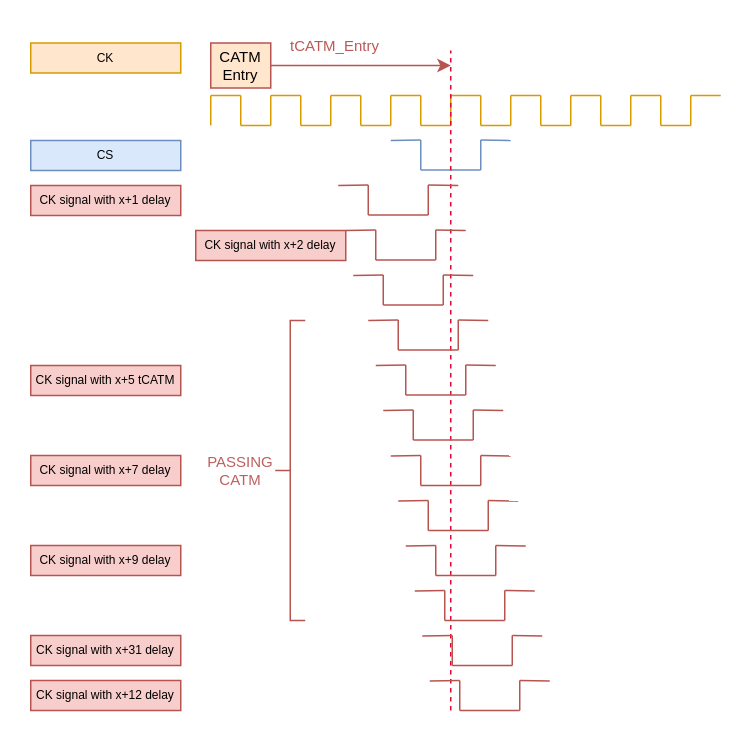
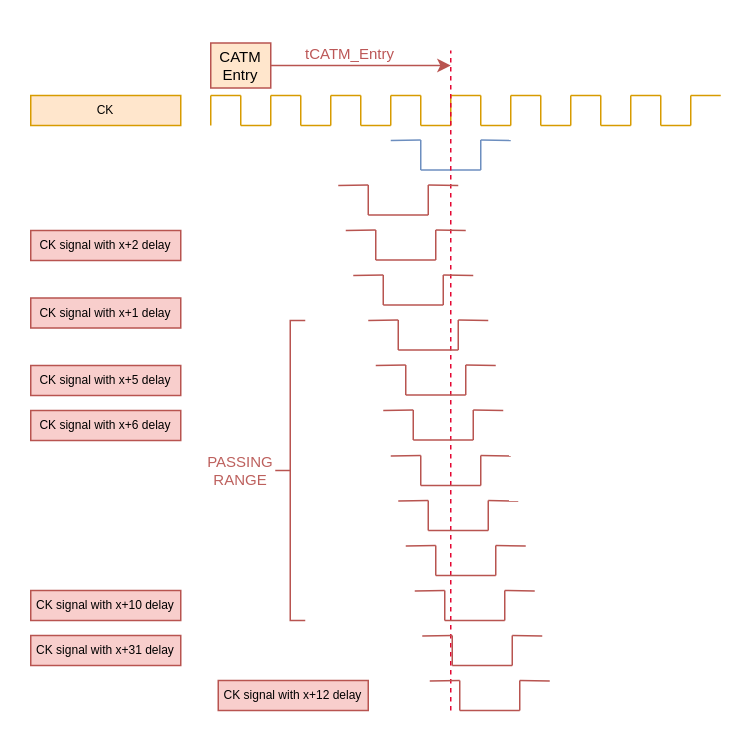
node "tCATM_Entry": moved (335, 46) -> (350, 53)
node "CK": moved (106, 58) -> (106, 110)
node "CS": removed
node "CK signal with x+1 delay": moved (106, 200) -> (106, 313)
node "CK signal with x+2 delay": moved (271, 245) -> (106, 245)
node "CK signal with x+5 tCATM": label "CK signal with x+5 tCATM" -> "CK signal with x+5 delay"
node "CK signal with x+6 delay": added
node "CK signal with x+7 delay": removed
node "PASSING CATM": label "PASSING CATM" -> "PASSING RANGE"
node "CK signal with x+9 delay": removed
node "CK signal with x+10 delay": added
node "CK signal with x+12 delay": moved (106, 695) -> (293, 695)
